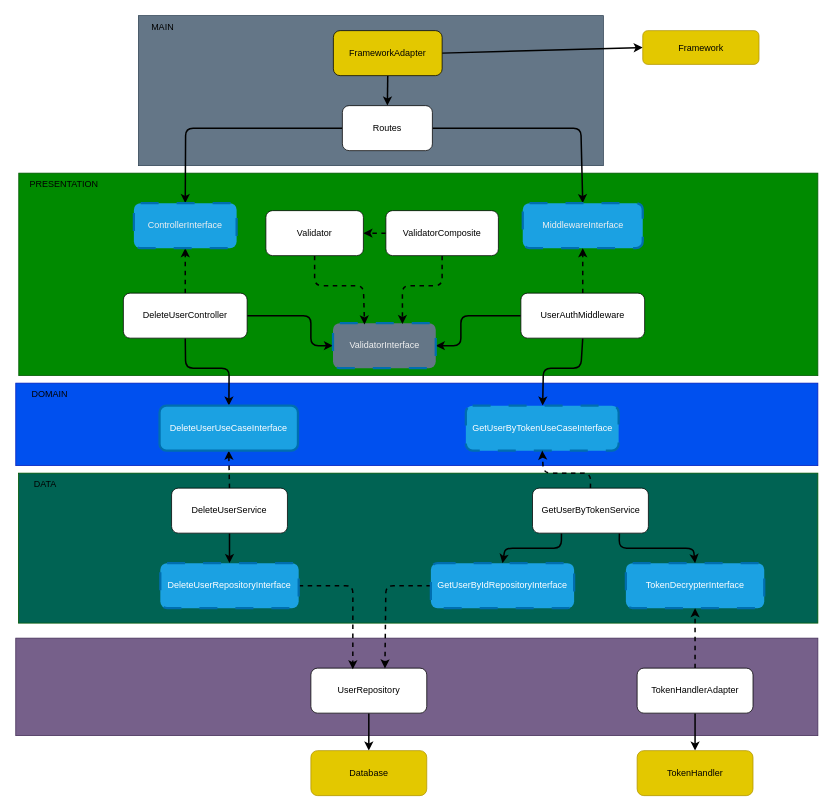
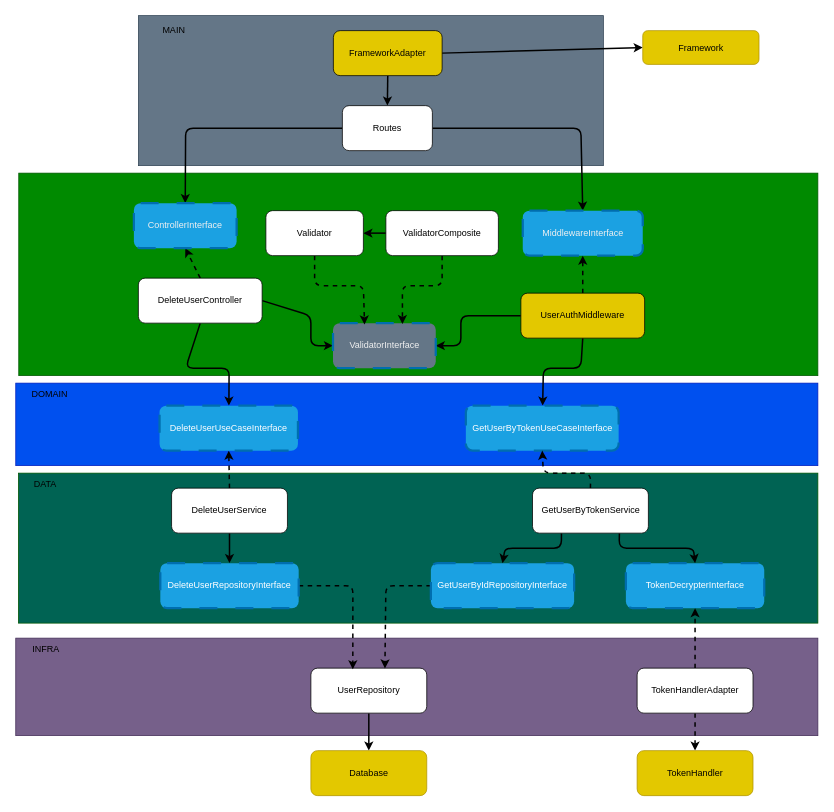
node "MAIN": moved (163, 27) -> (174, 30)
node "PRESENTATION": removed
node "MiddlewareInterface": moved (583, 225) -> (583, 233)
edge "ValidatorComposite" -> "Validator": style dashed -> solid
node "DeleteUserController": moved (185, 315) -> (200, 300)
node "UserAuthMiddleware": fillcolor #ffffff -> #e3c800
node "DeleteUserUseCaseInterface": style solid -> dashed
node "INFRA": added
edge "TokenHandlerAdapter" -> "TokenHandler": style solid -> dashed
